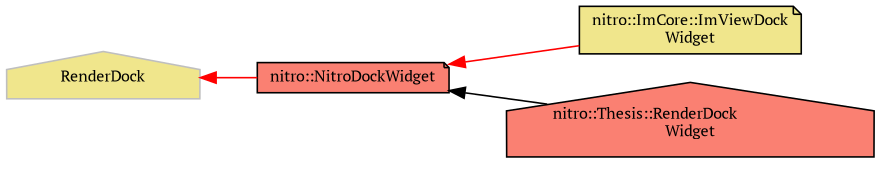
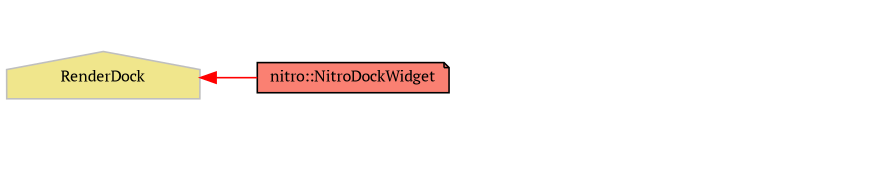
node "nitro::ImCore::ImViewDock Widget": removed
node "nitro::Thesis::RenderDock Widget": removed
